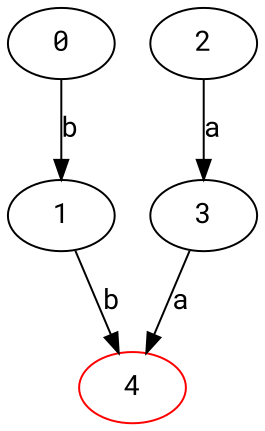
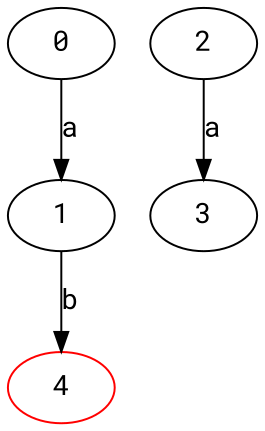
edge "0" -> "1": label "b" -> "a"
edge "3" -> "4": removed, label "a"
